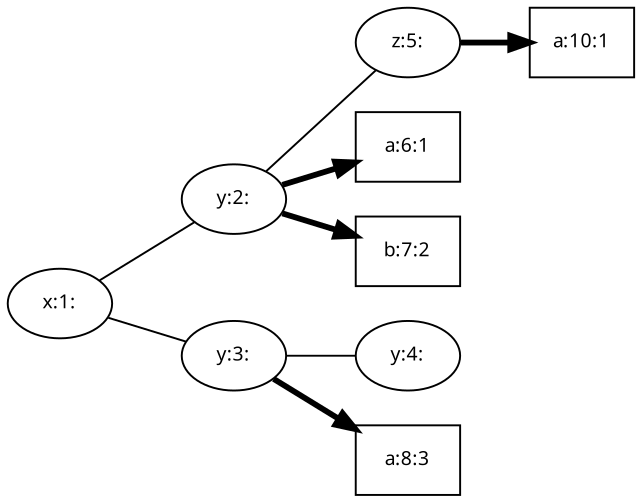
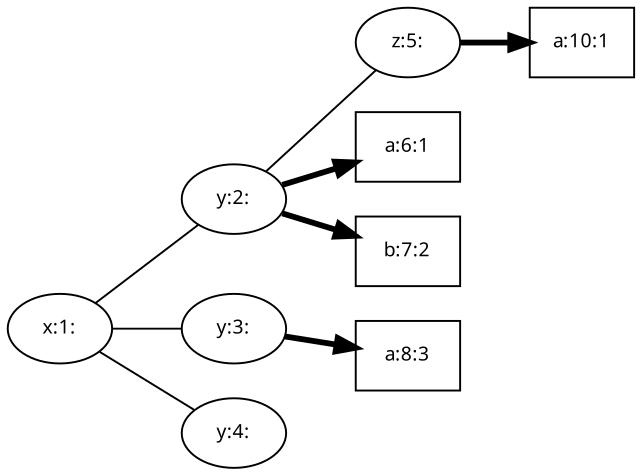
edge "y:3:" -- "y:4:": now "x:1:" -- "y:4:"
